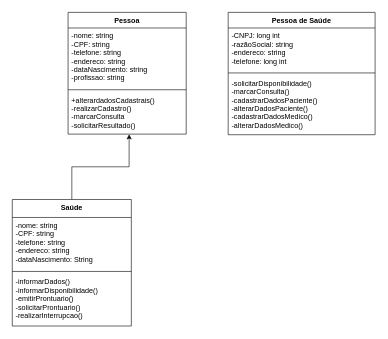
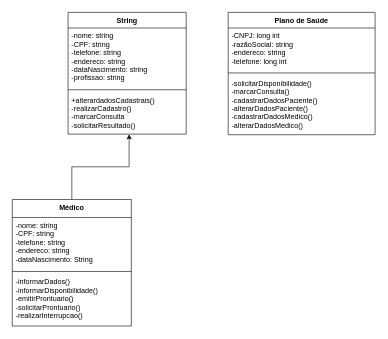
node "Pessoa": label "Pessoa" -> "String"
node "Pessoa de Saúde": label "Pessoa de Saúde" -> "Plano de Saúde"
node "Saúde": label "Saúde" -> "Médico"
